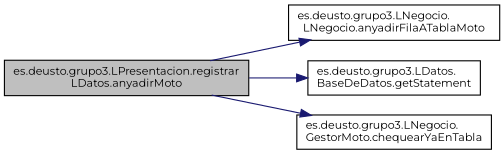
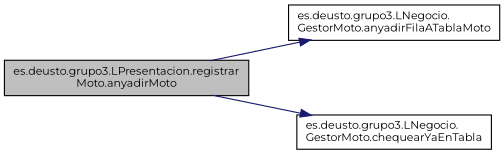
node "es.deusto.grupo3.LNegocio. LNegocio.anyadirFilaATablaMoto": label "es.deusto.grupo3.LNegocio. LNegocio.anyadirFilaATablaMoto" -> "es.deusto.grupo3.LNegocio. GestorMoto.anyadirFilaATablaMoto"
node "es.deusto.grupo3.LPresentacion.registrar LDatos.anyadirMoto": label "es.deusto.grupo3.LPresentacion.registrar LDatos.anyadirMoto" -> "es.deusto.grupo3.LPresentacion.registrar Moto.anyadirMoto"
node "es.deusto.grupo3.LDatos. BaseDeDatos.getStatement": removed
